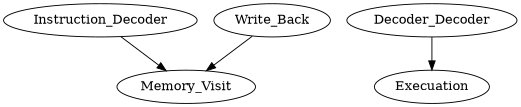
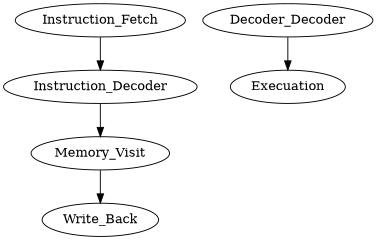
node "Instruction_Fetch": added
edge "Write_Back" -> "Memory_Visit": reversed
